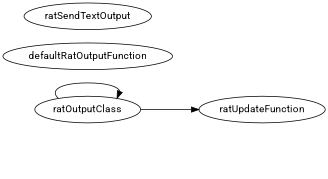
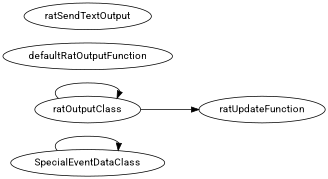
node "SpecialEventDataClass": added
